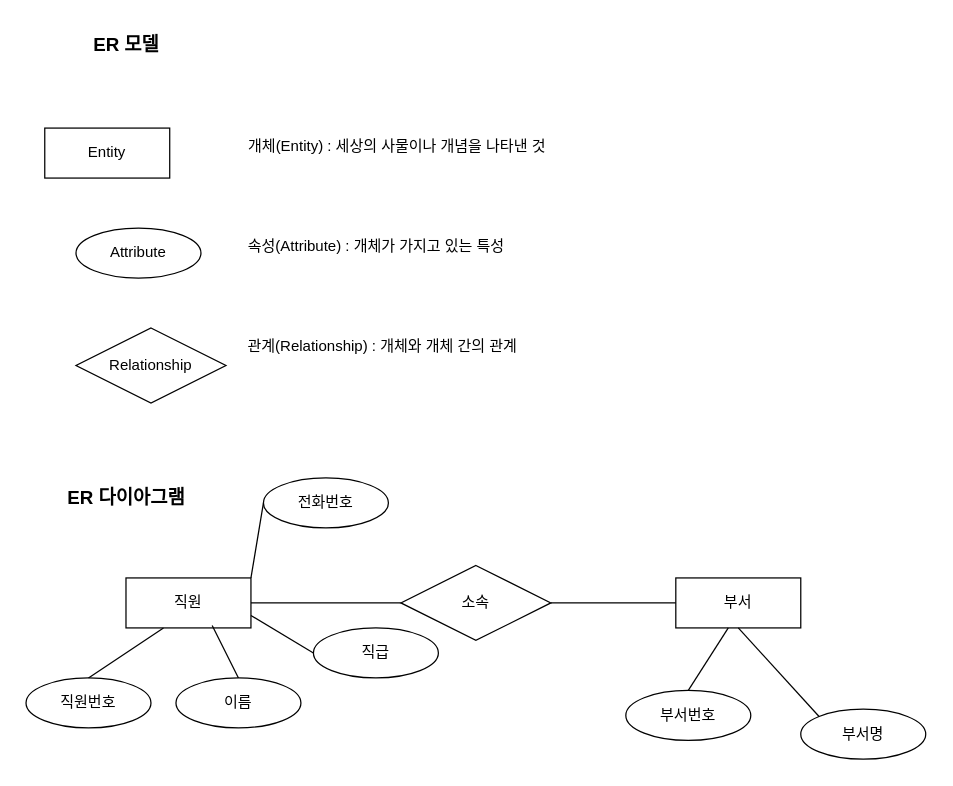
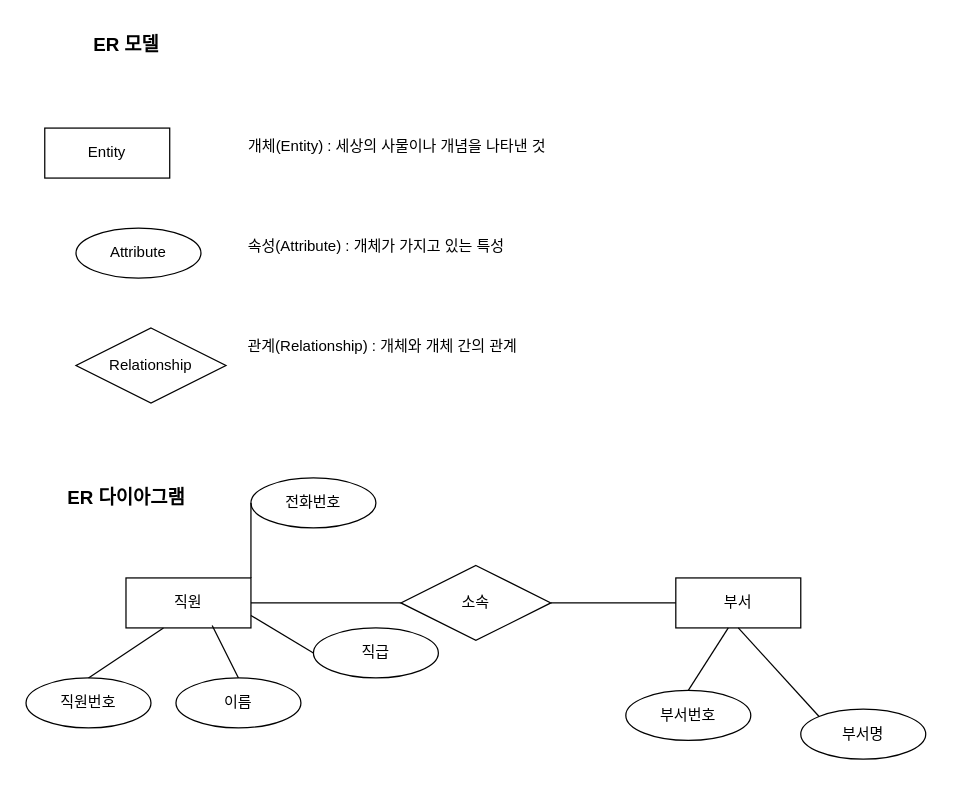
node "전화번호": moved (326, 503) -> (313, 503)
